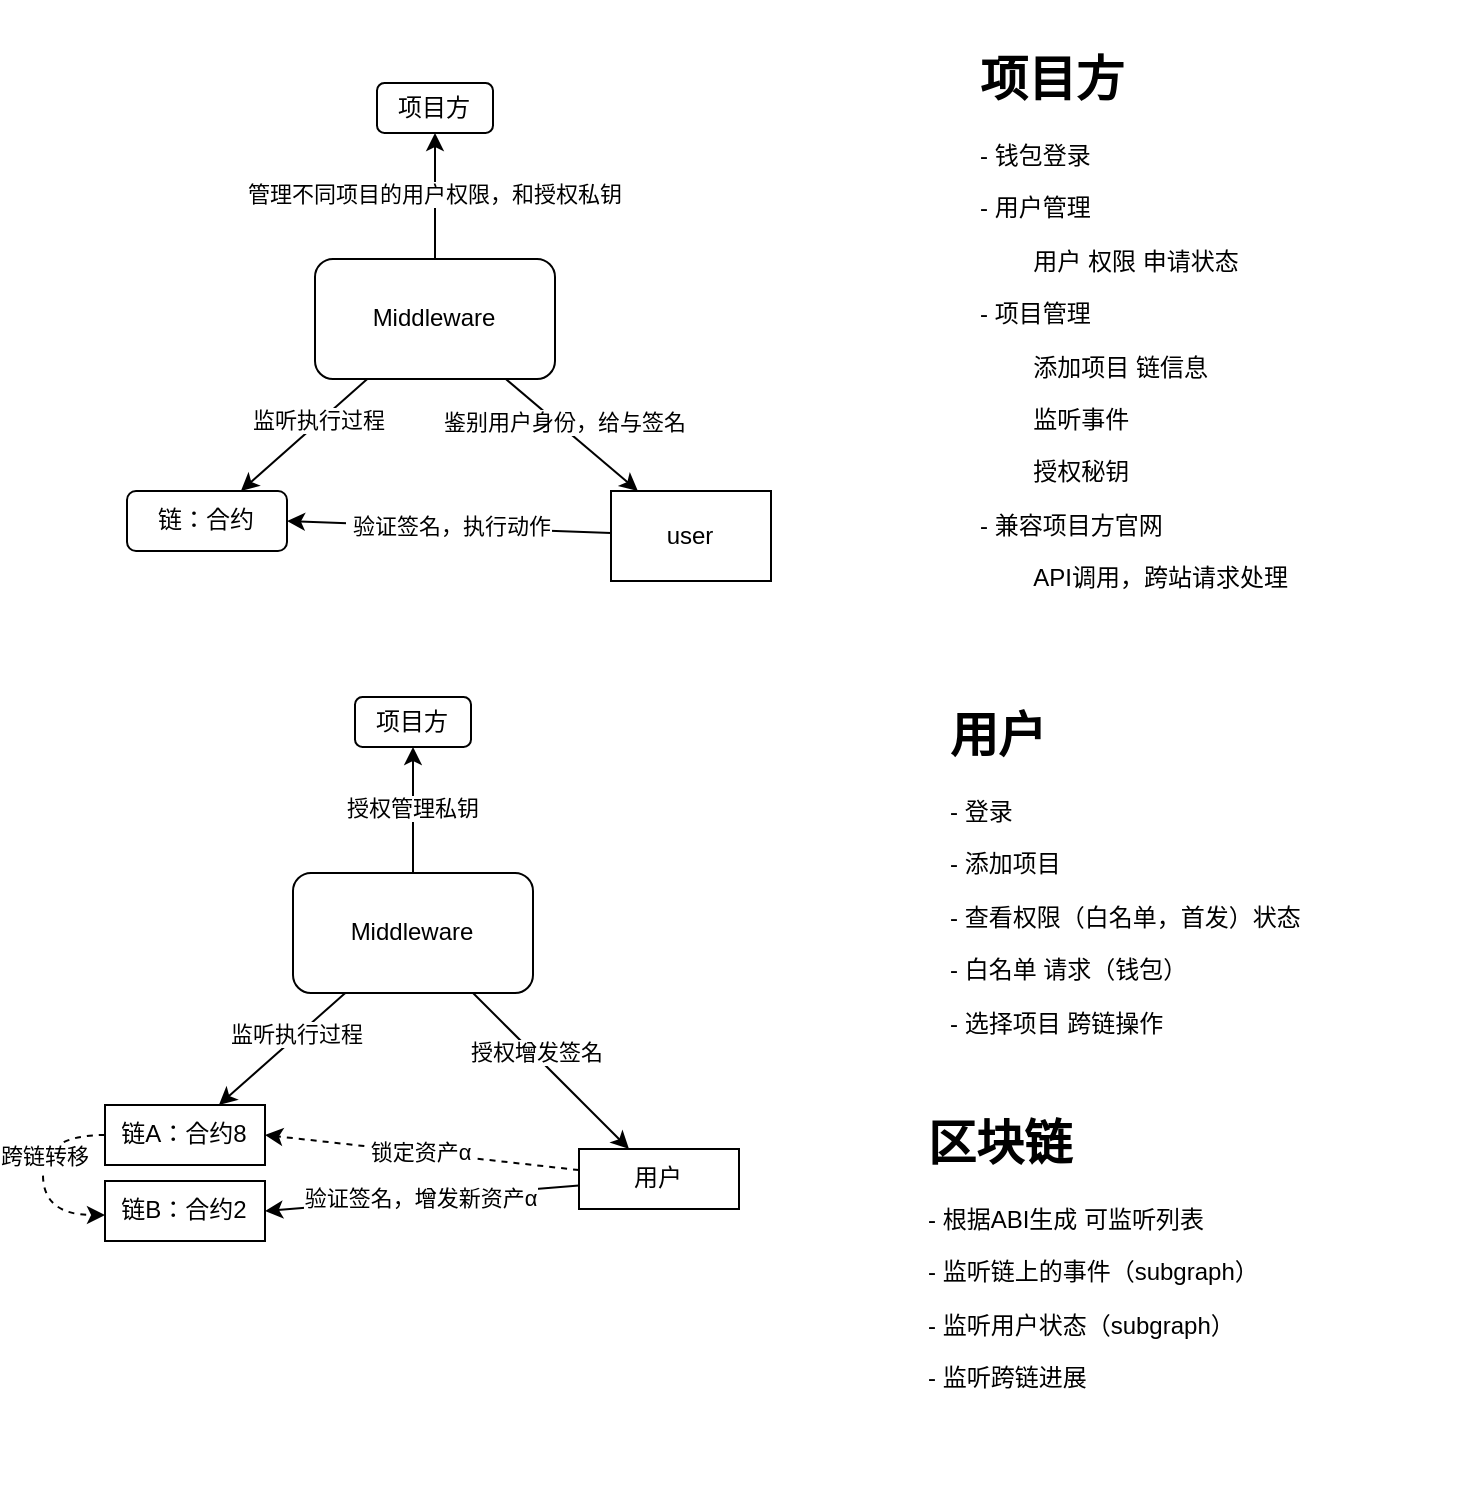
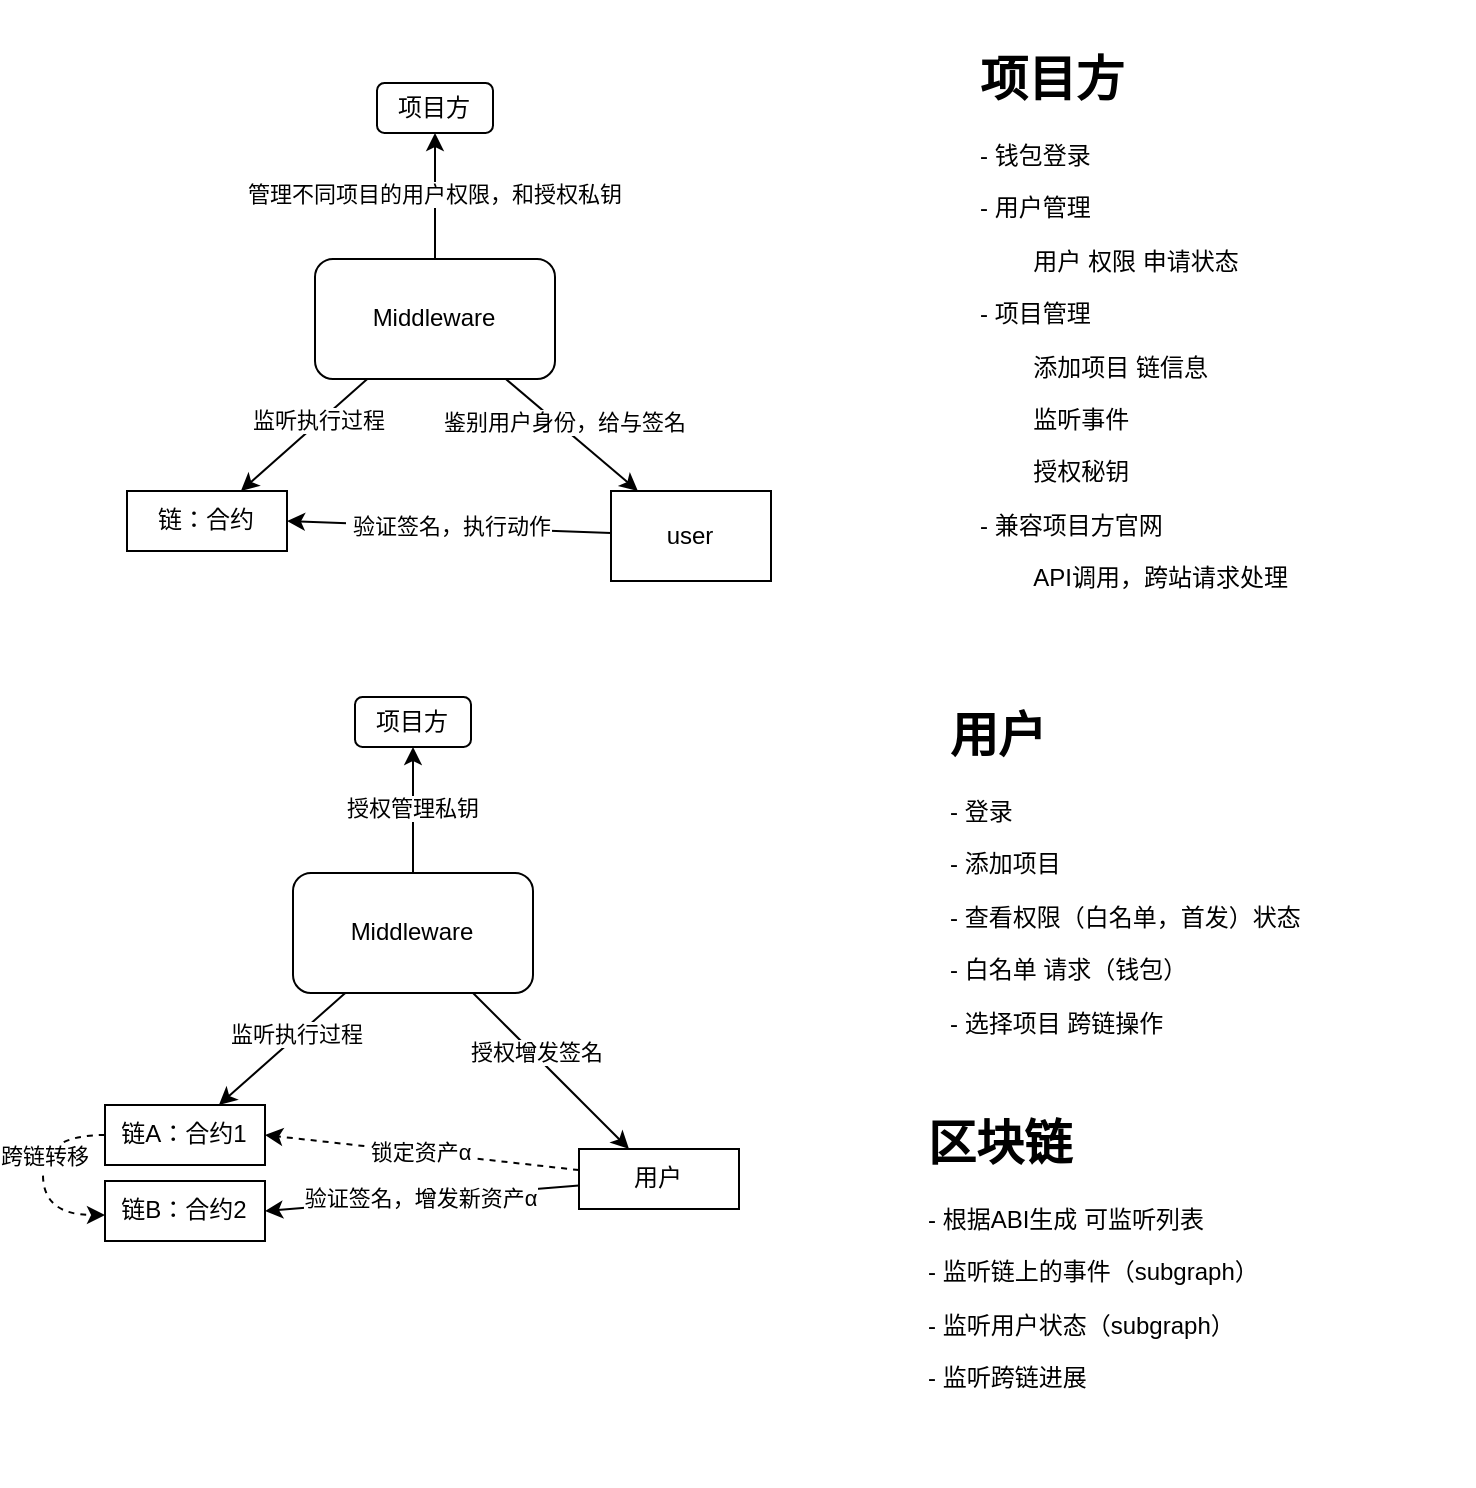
node "链：合约": shape rounded rectangle -> rectangle
node "链A：合约8": label "链A：合约8" -> "链A：合约1"
